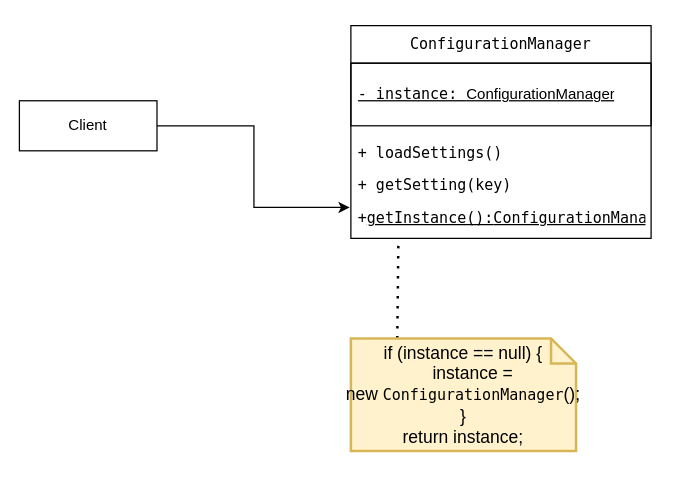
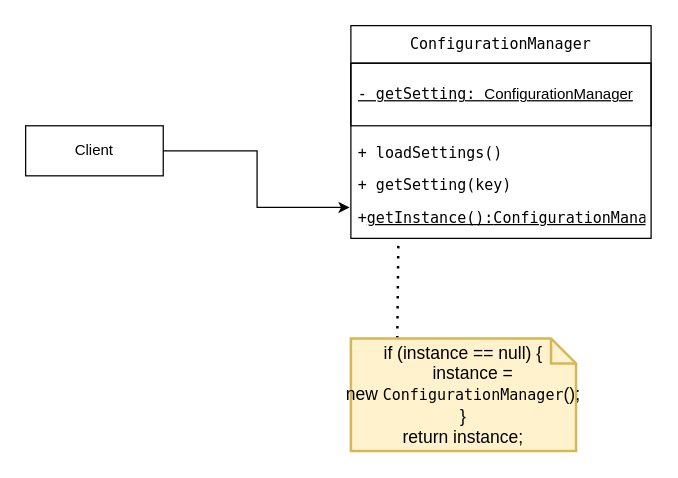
node "- instance: ConfigurationManager": label "- instance: ConfigurationManager" -> "- getSetting: ConfigurationManager"
node "Client": moved (88, 126) -> (94, 151)
